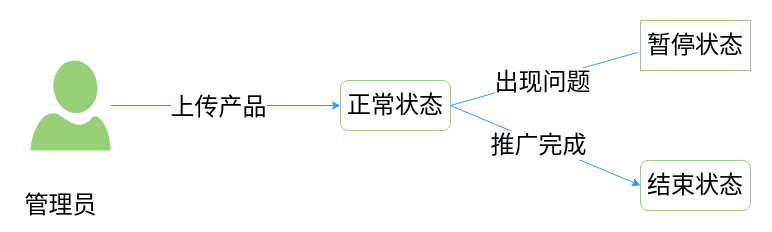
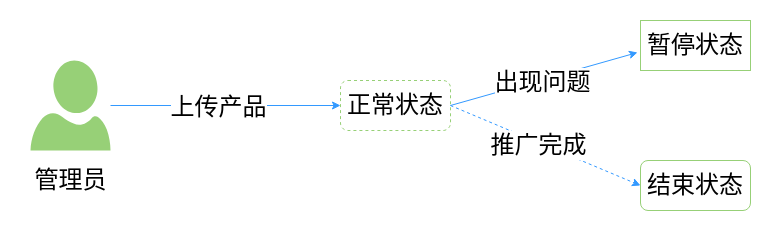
edge "暂停状态" -- "正常状态": arrowhead none -> classic
node "正常状态": style solid -> dashed
edge "正常状态" -> "结束状态": style solid -> dashed
node "管理员": moved (61, 206) -> (71, 181)
